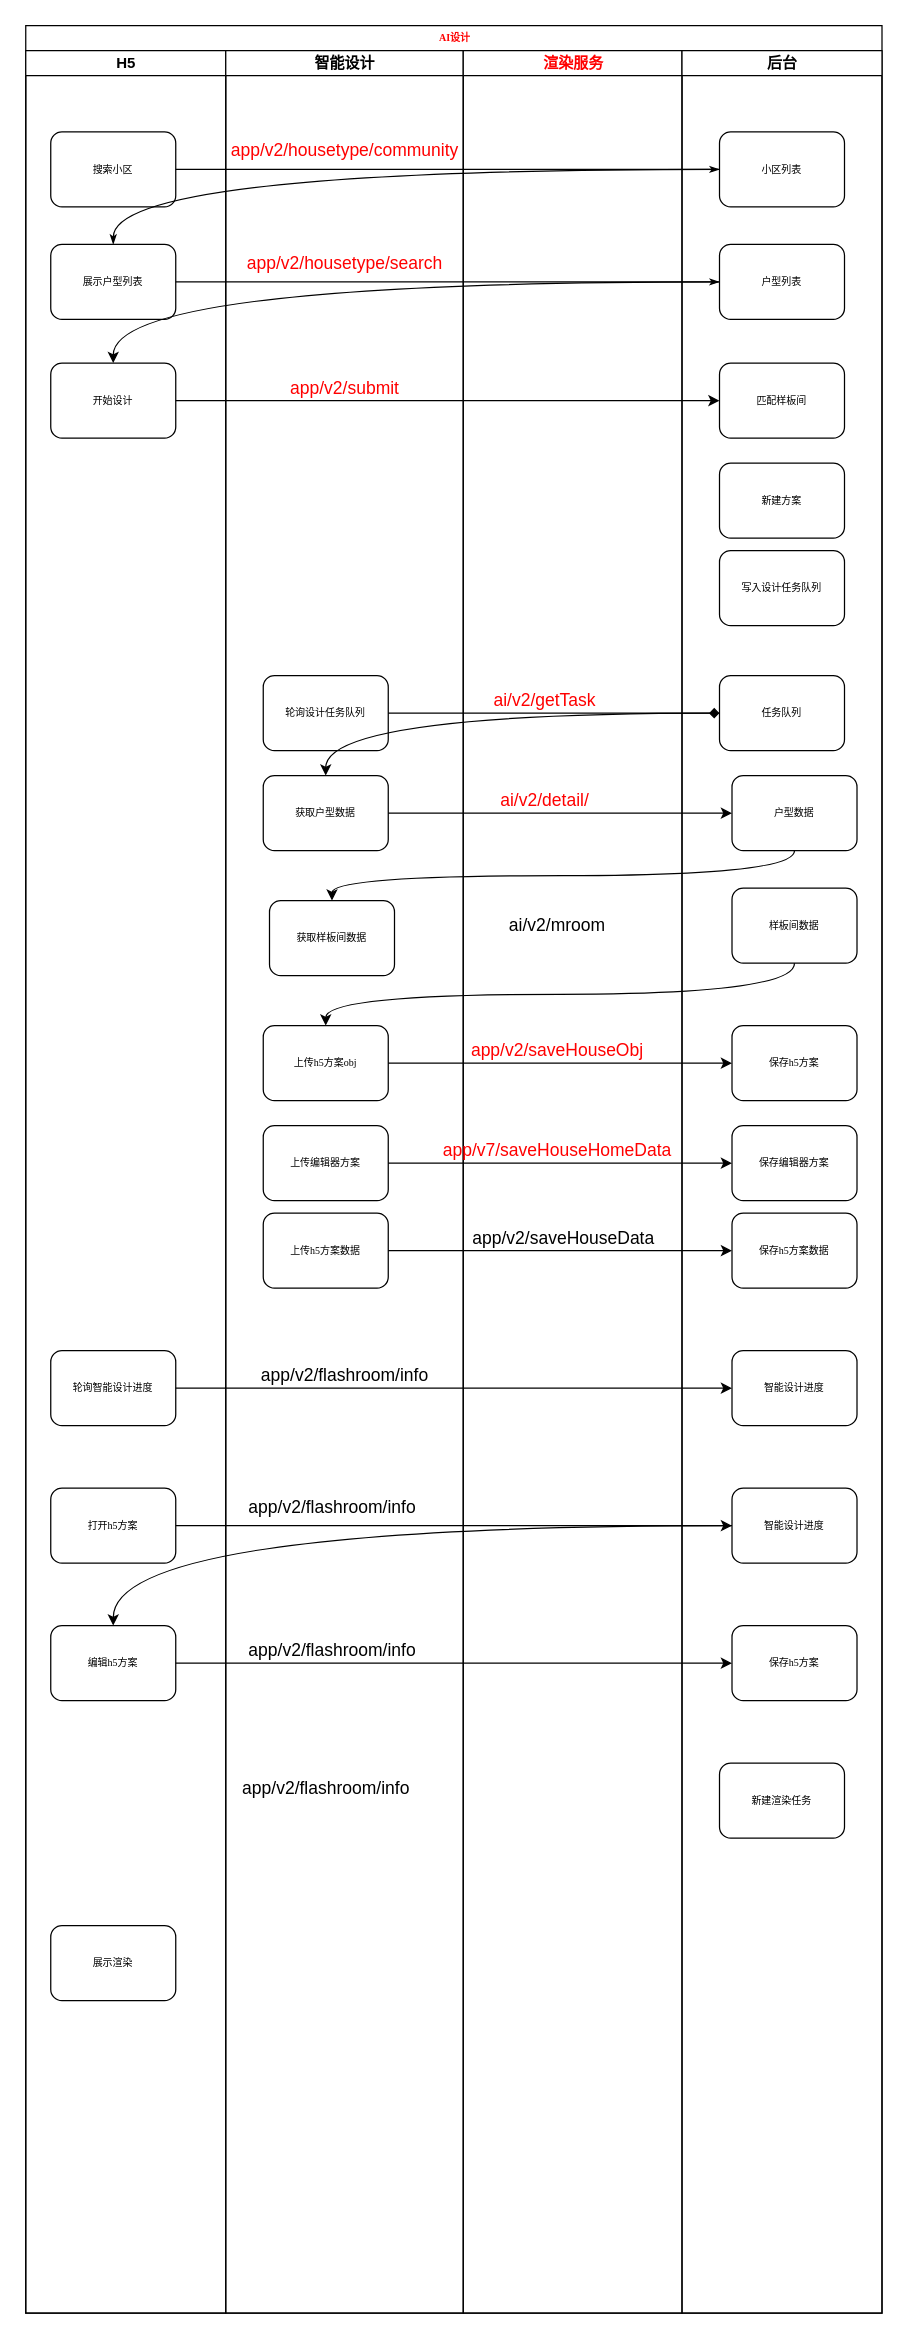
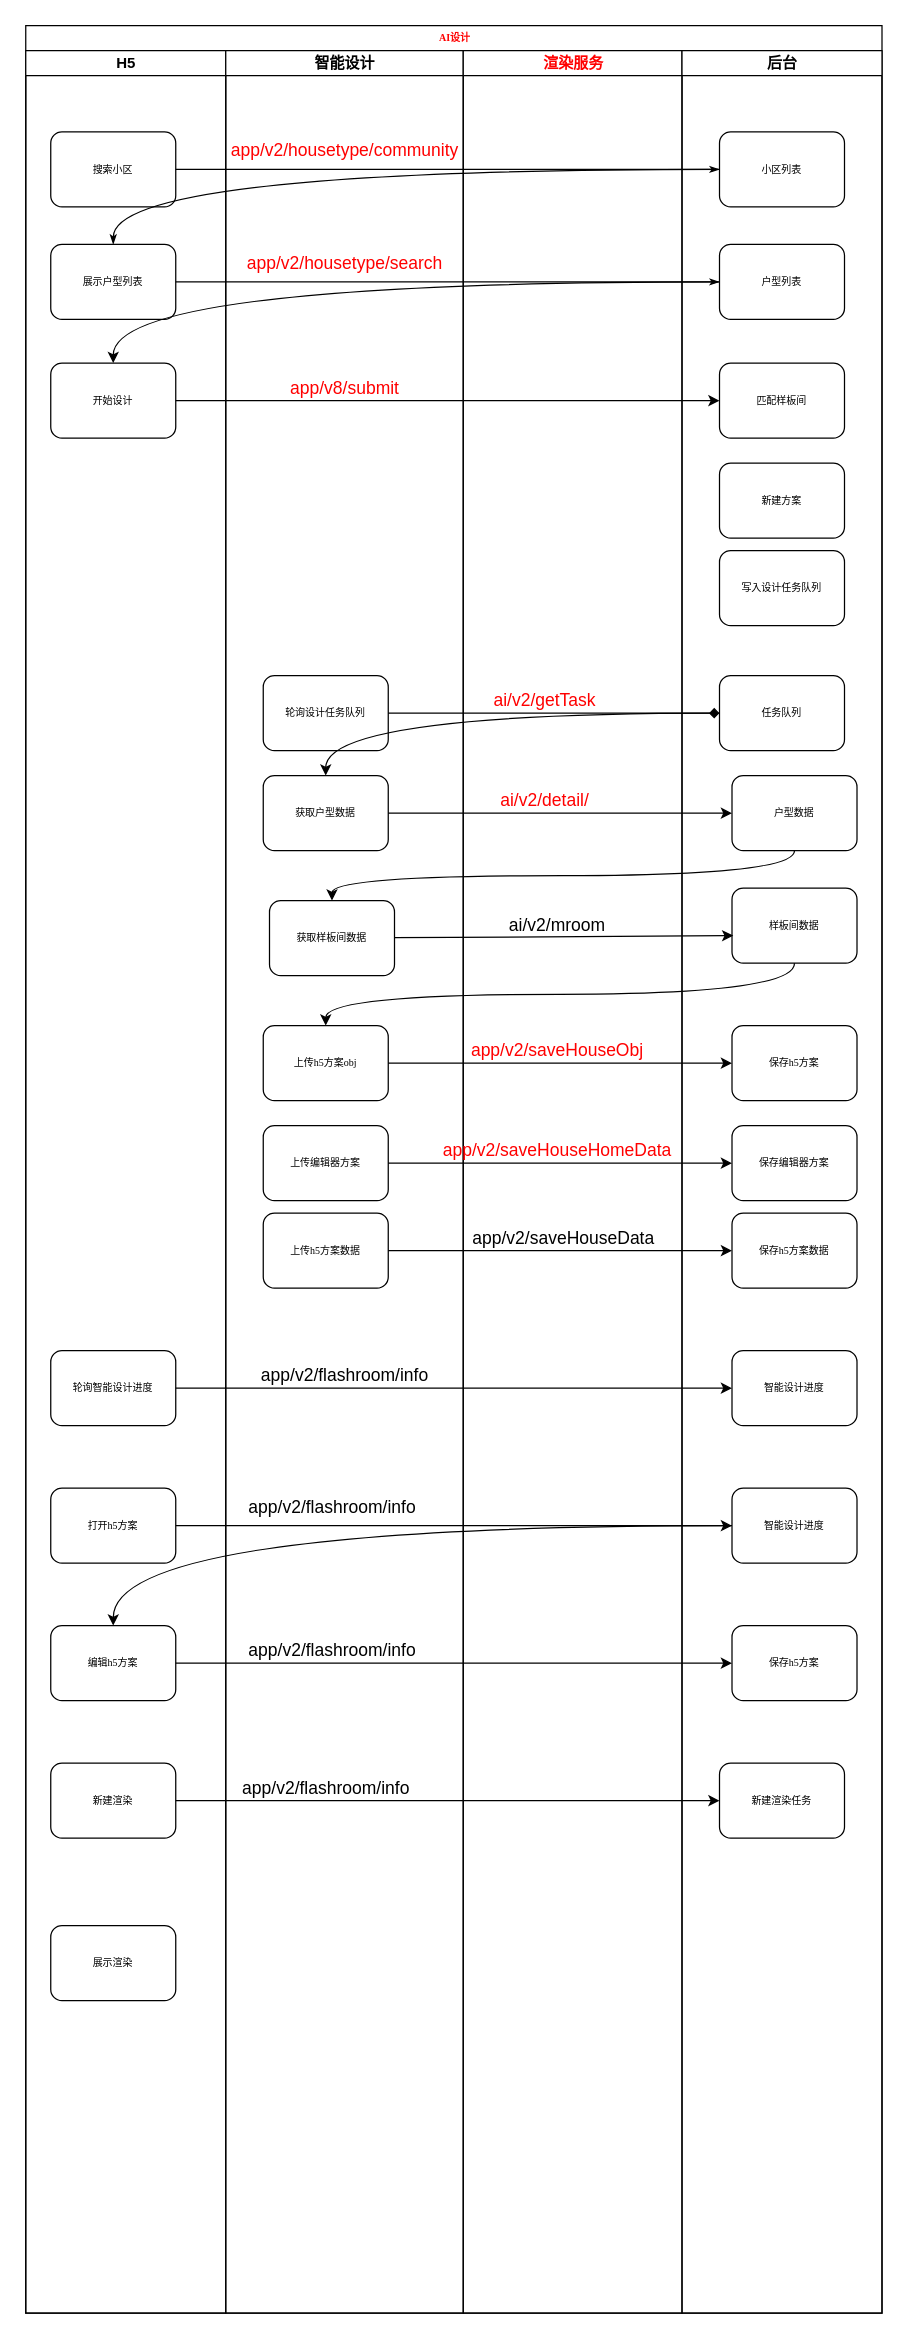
node "app/v2/submit": label "app/v2/submit" -> "app/v8/submit"
edge "获取样板间数据" -> "样板间数据": added
node "app/v7/saveHouseHomeData": label "app/v7/saveHouseHomeData" -> "app/v2/saveHouseHomeData"
node "新建渲染": added
edge "新建渲染" -> "新建渲染任务": added
